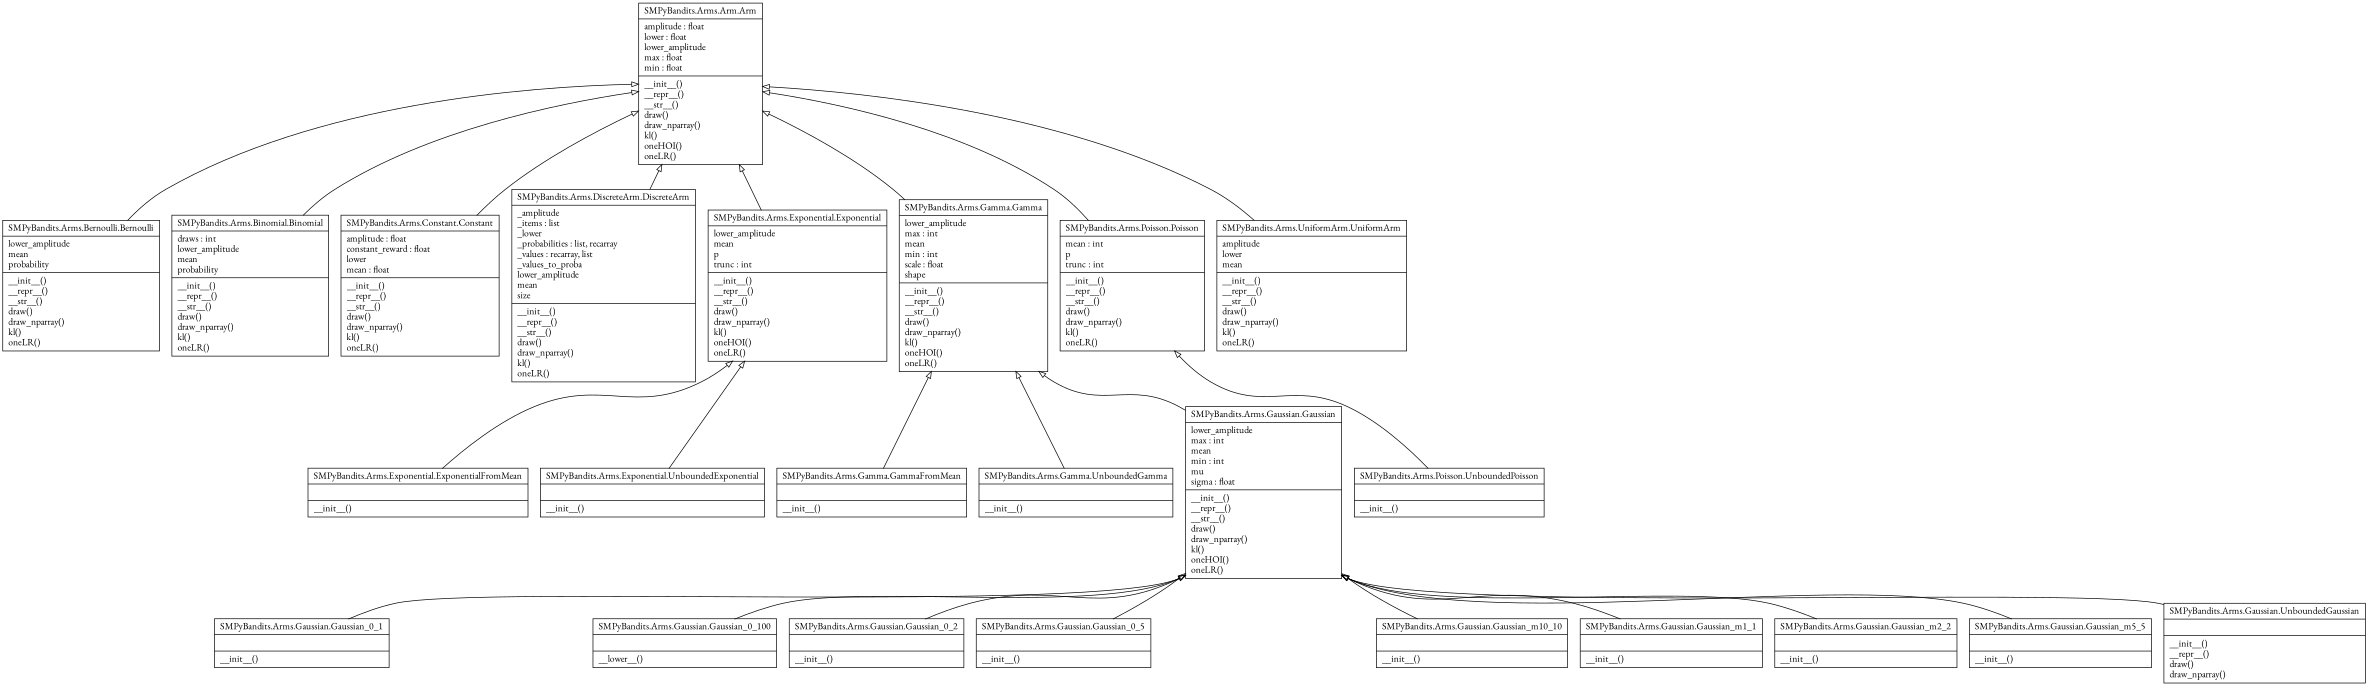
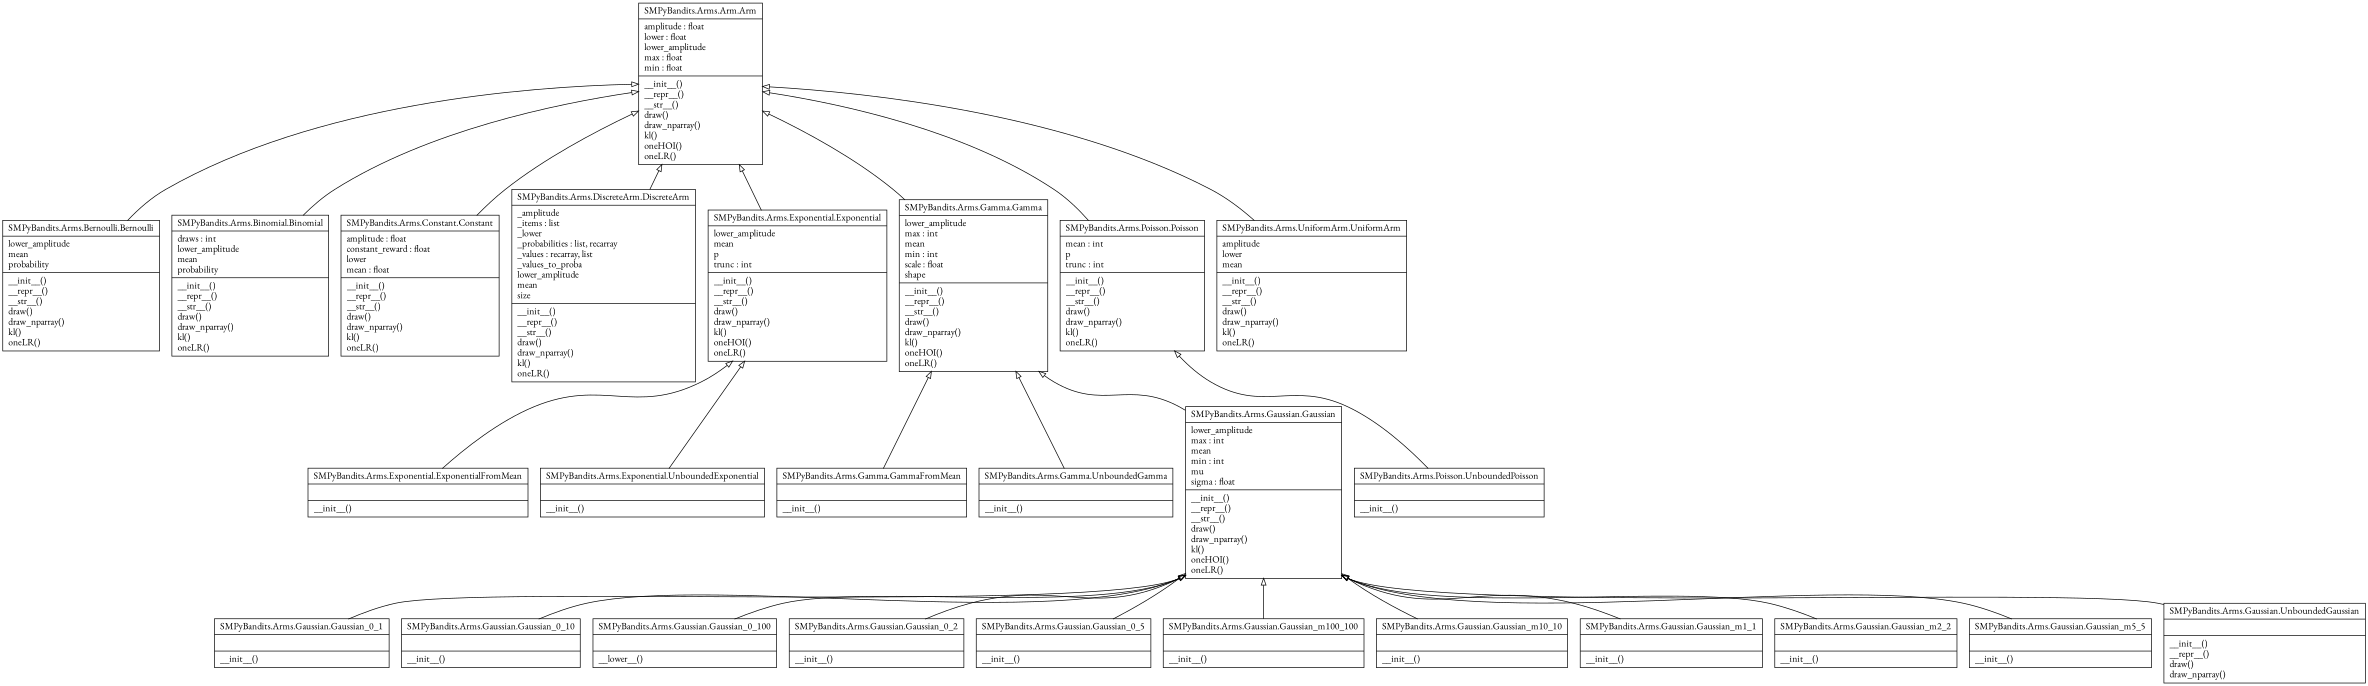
node "SMPyBandits.Arms.Gaussian.Gaussian_0_10": added
node "SMPyBandits.Arms.Gaussian.Gaussian_m100_100": added
